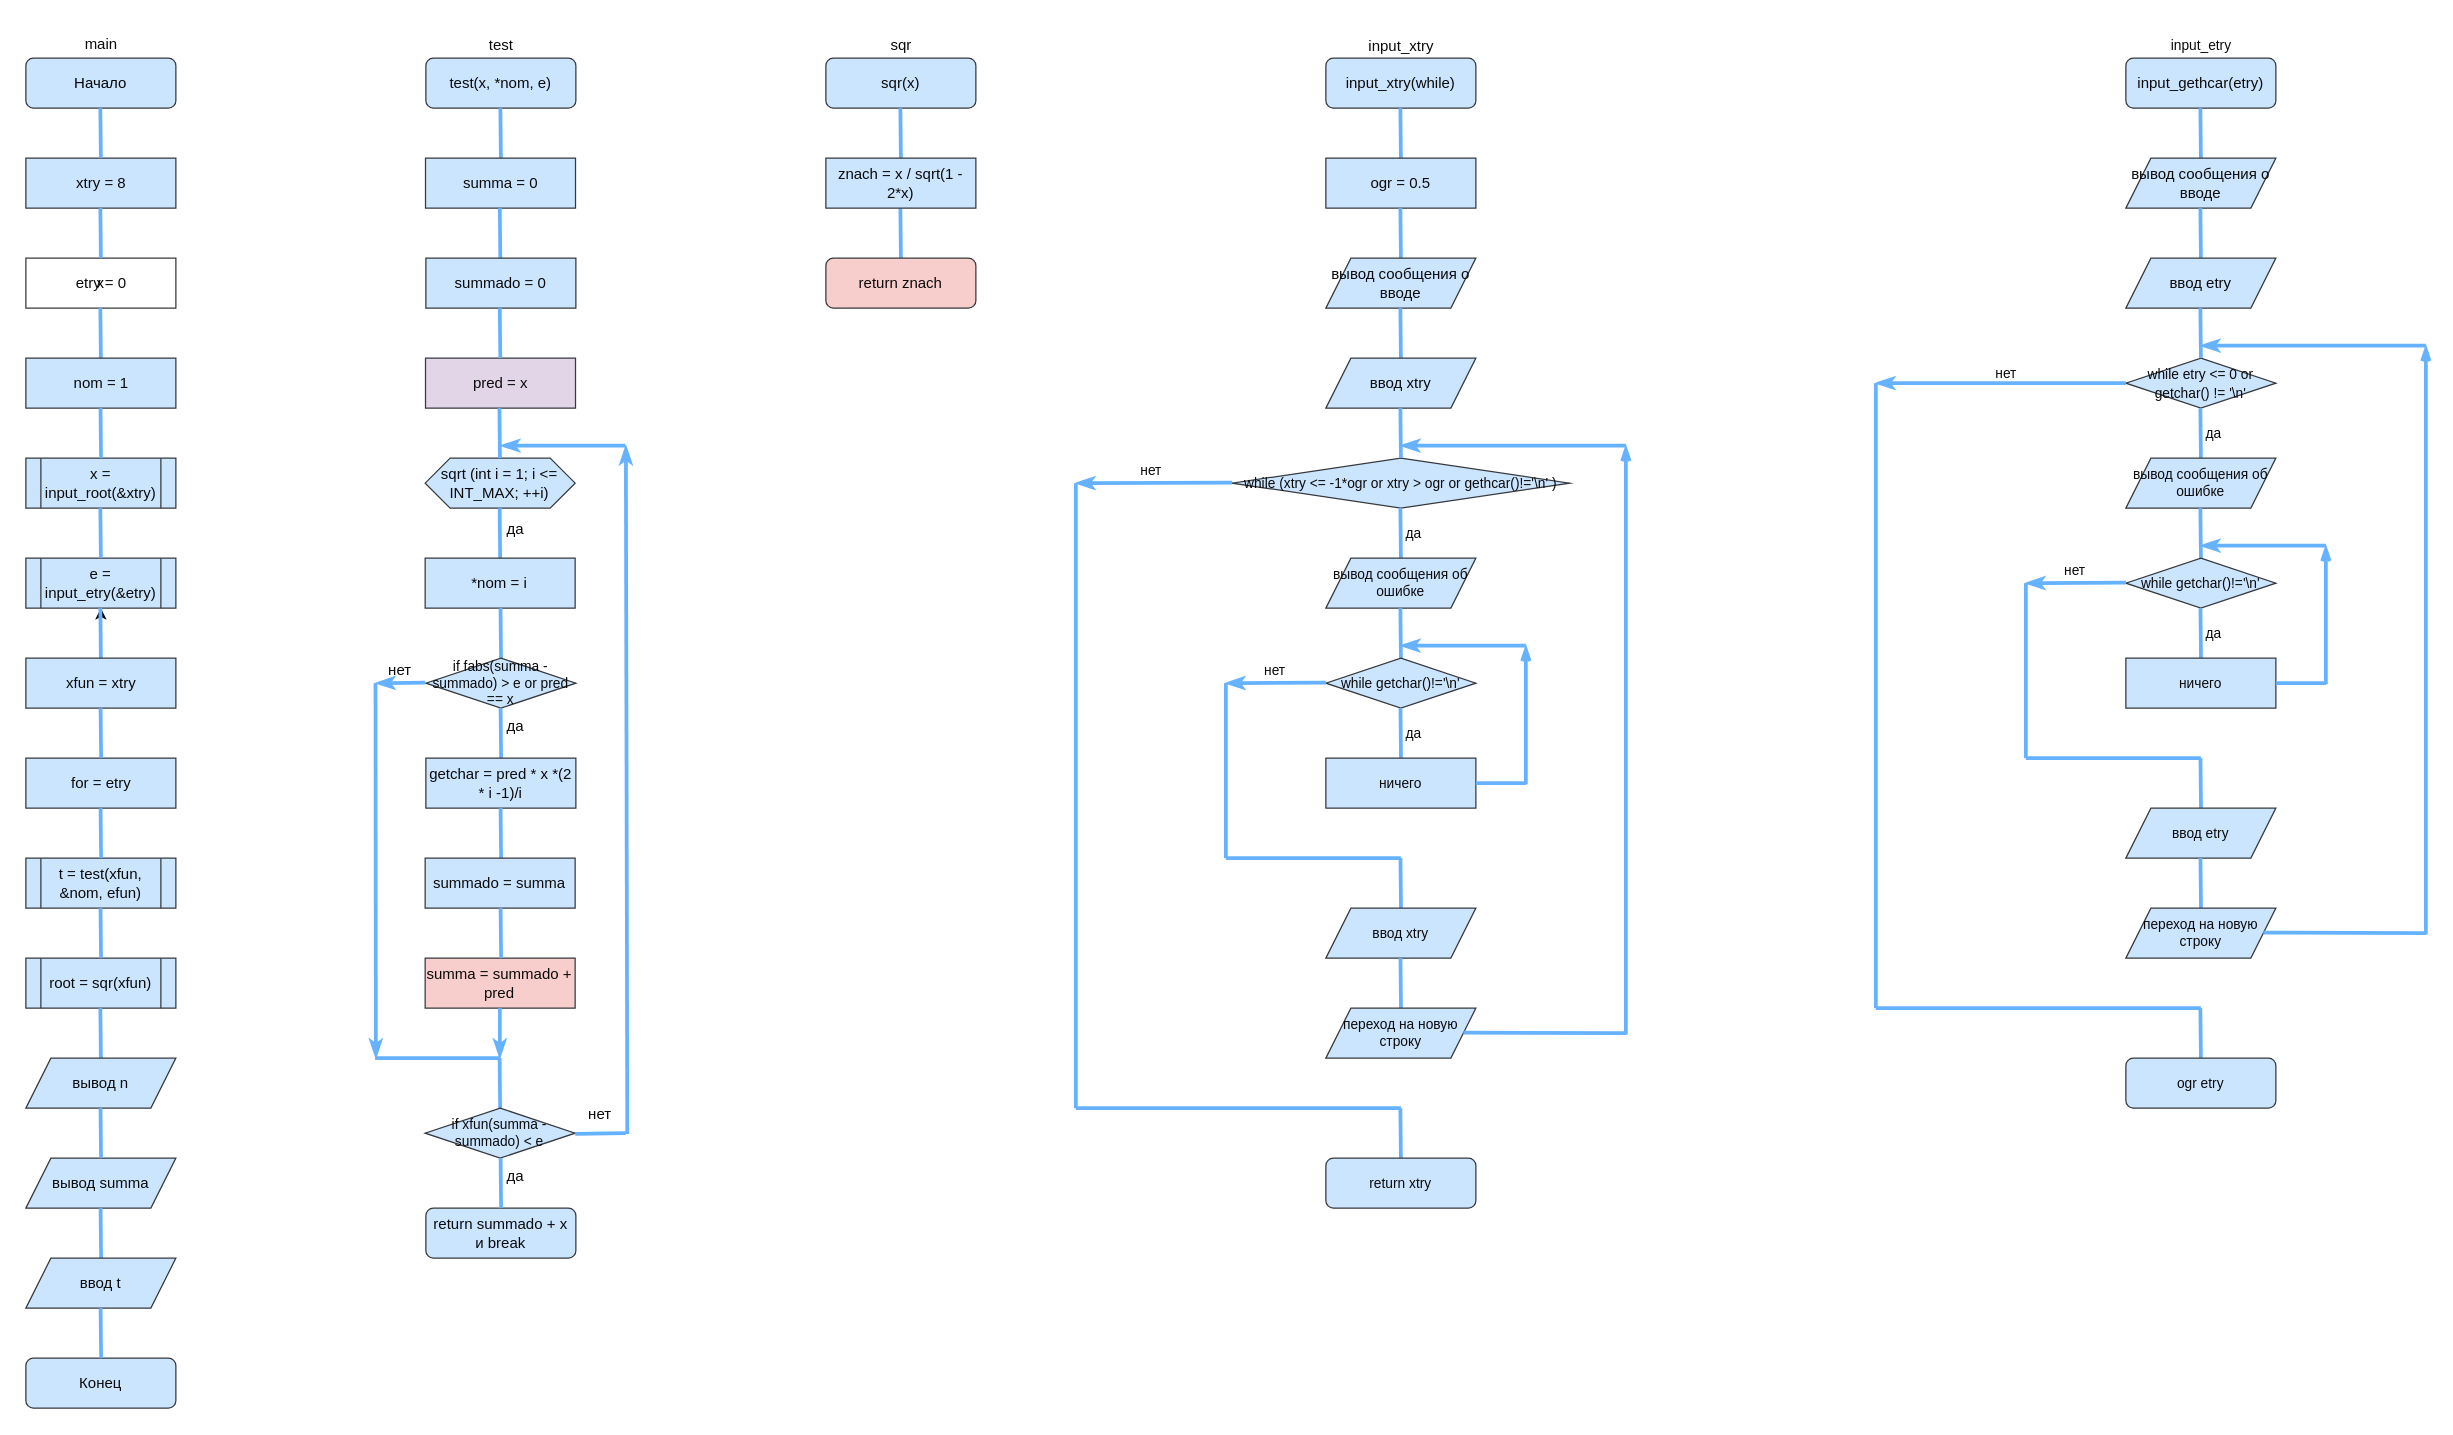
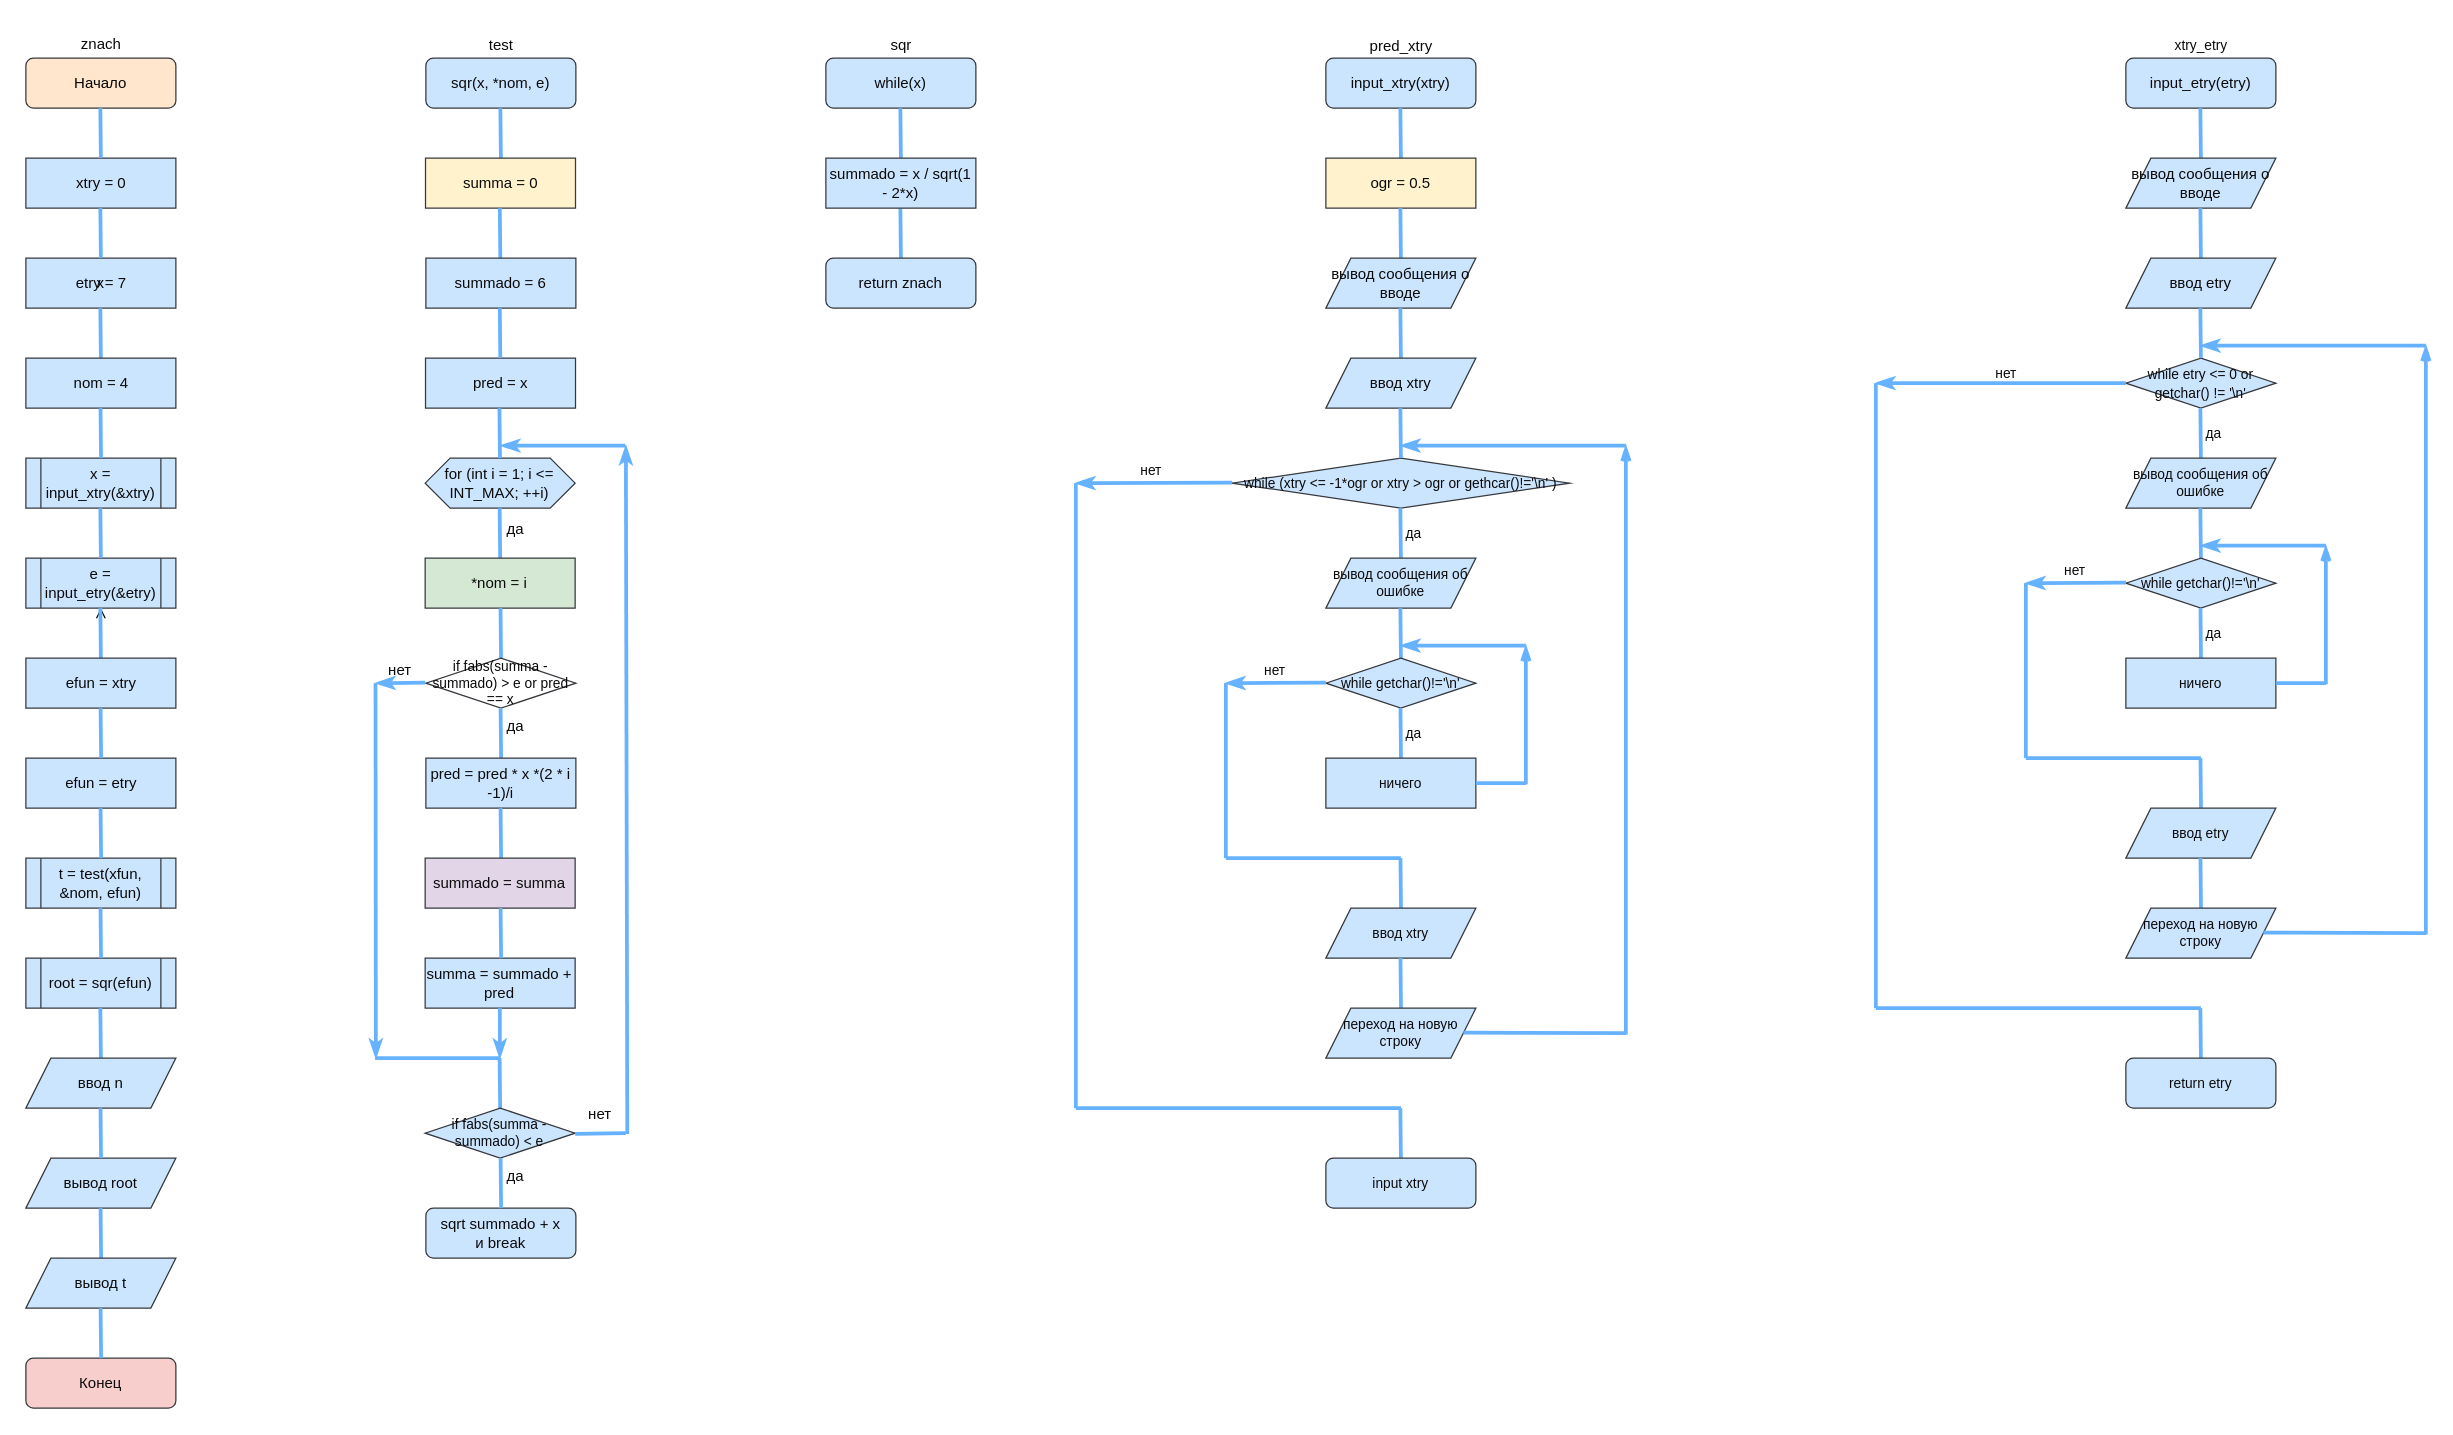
node "main": label "main" -> "znach"
node "input_etry": label "input_etry" -> "xtry_etry"
node "input_xtry": label "input_xtry" -> "pred_xtry"
node "Начало": fillcolor #cce5ff -> #ffe6cc
node "test(x, *nom, e)": label "test(x, *nom, e)" -> "sqr(x, *nom, e)"
node "sqr(x)": label "sqr(x)" -> "while(x)"
node "input_xtry(while)": label "input_xtry(while)" -> "input_xtry(xtry)"
node "input_gethcar(etry)": label "input_gethcar(etry)" -> "input_etry(etry)"
node "xtry = 8": label "xtry = 8" -> "xtry = 0"
node "summa = 0": fillcolor #cce5ff -> #fff2cc
node "znach = x / sqrt(1 - 2*x)": label "znach = x / sqrt(1 - 2*x)" -> "summado = x / sqrt(1 - 2*x)"
node "ogr = 0.5": fillcolor #cce5ff -> #fff2cc
node "etry = 0": label "etry = 0" -> "etry = 7"
node "x": fillcolor #ffffff -> #cce5ff
node "summado = 0": label "summado = 0" -> "summado = 6"
node "return znach": fillcolor #f8cecc -> #cce5ff
node "nom = 1": label "nom = 1" -> "nom = 4"
node "pred = x": fillcolor #e1d5e7 -> #cce5ff
node "x = input_root(&xtry)": label "x = input_root(&xtry)" -> "x = input_xtry(&xtry)"
node "sqrt (int i = 1; i <= INT_MAX; ++i)": label "sqrt (int i = 1; i <= INT_MAX; ++i)" -> "for (int i = 1; i <= INT_MAX; ++i)"
node "*nom = i": fillcolor #cce5ff -> #d5e8d4
node "xfun = xtry": label "xfun = xtry" -> "efun = xtry"
node "if fabs(summa - summado) > e or pred == x": fillcolor #cce5ff -> #ffffff
edge "t = test(xfun, &nom, efun)" -> "e = input_etry(&etry)": arrowhead classic -> open
node "for = etry": label "for = etry" -> "efun = etry"
node "getchar = pred * x *(2 * i -1)/i": label "getchar = pred * x *(2 * i -1)/i" -> "pred = pred * x *(2 * i -1)/i"
node "summado = summa": fillcolor #cce5ff -> #e1d5e7
node "root = sqr(xfun)": label "root = sqr(xfun)" -> "root = sqr(efun)"
node "summa = summado + pred": fillcolor #f8cecc -> #cce5ff
node "вывод n": label "вывод n" -> "ввод n"
node "ogr etry": label "ogr etry" -> "return etry"
node "if xfun(summa - summado) < e": label "if xfun(summa - summado) < e" -> "if fabs(summa - summado) < e"
node "вывод summa": label "вывод summa" -> "вывод root"
node "return xtry": label "return xtry" -> "input xtry"
node "return summado + x и break": label "return summado + x и break" -> "sqrt summado + x и break"
node "ввод t": label "ввод t" -> "вывод t"
node "Конец": fillcolor #cce5ff -> #f8cecc
